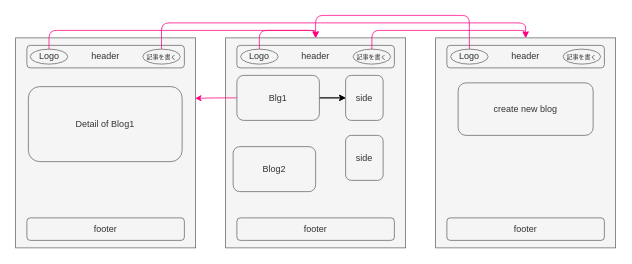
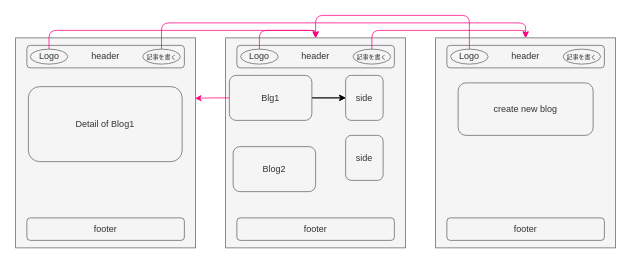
node "Blg1": moved (278, 98) -> (270, 98)
